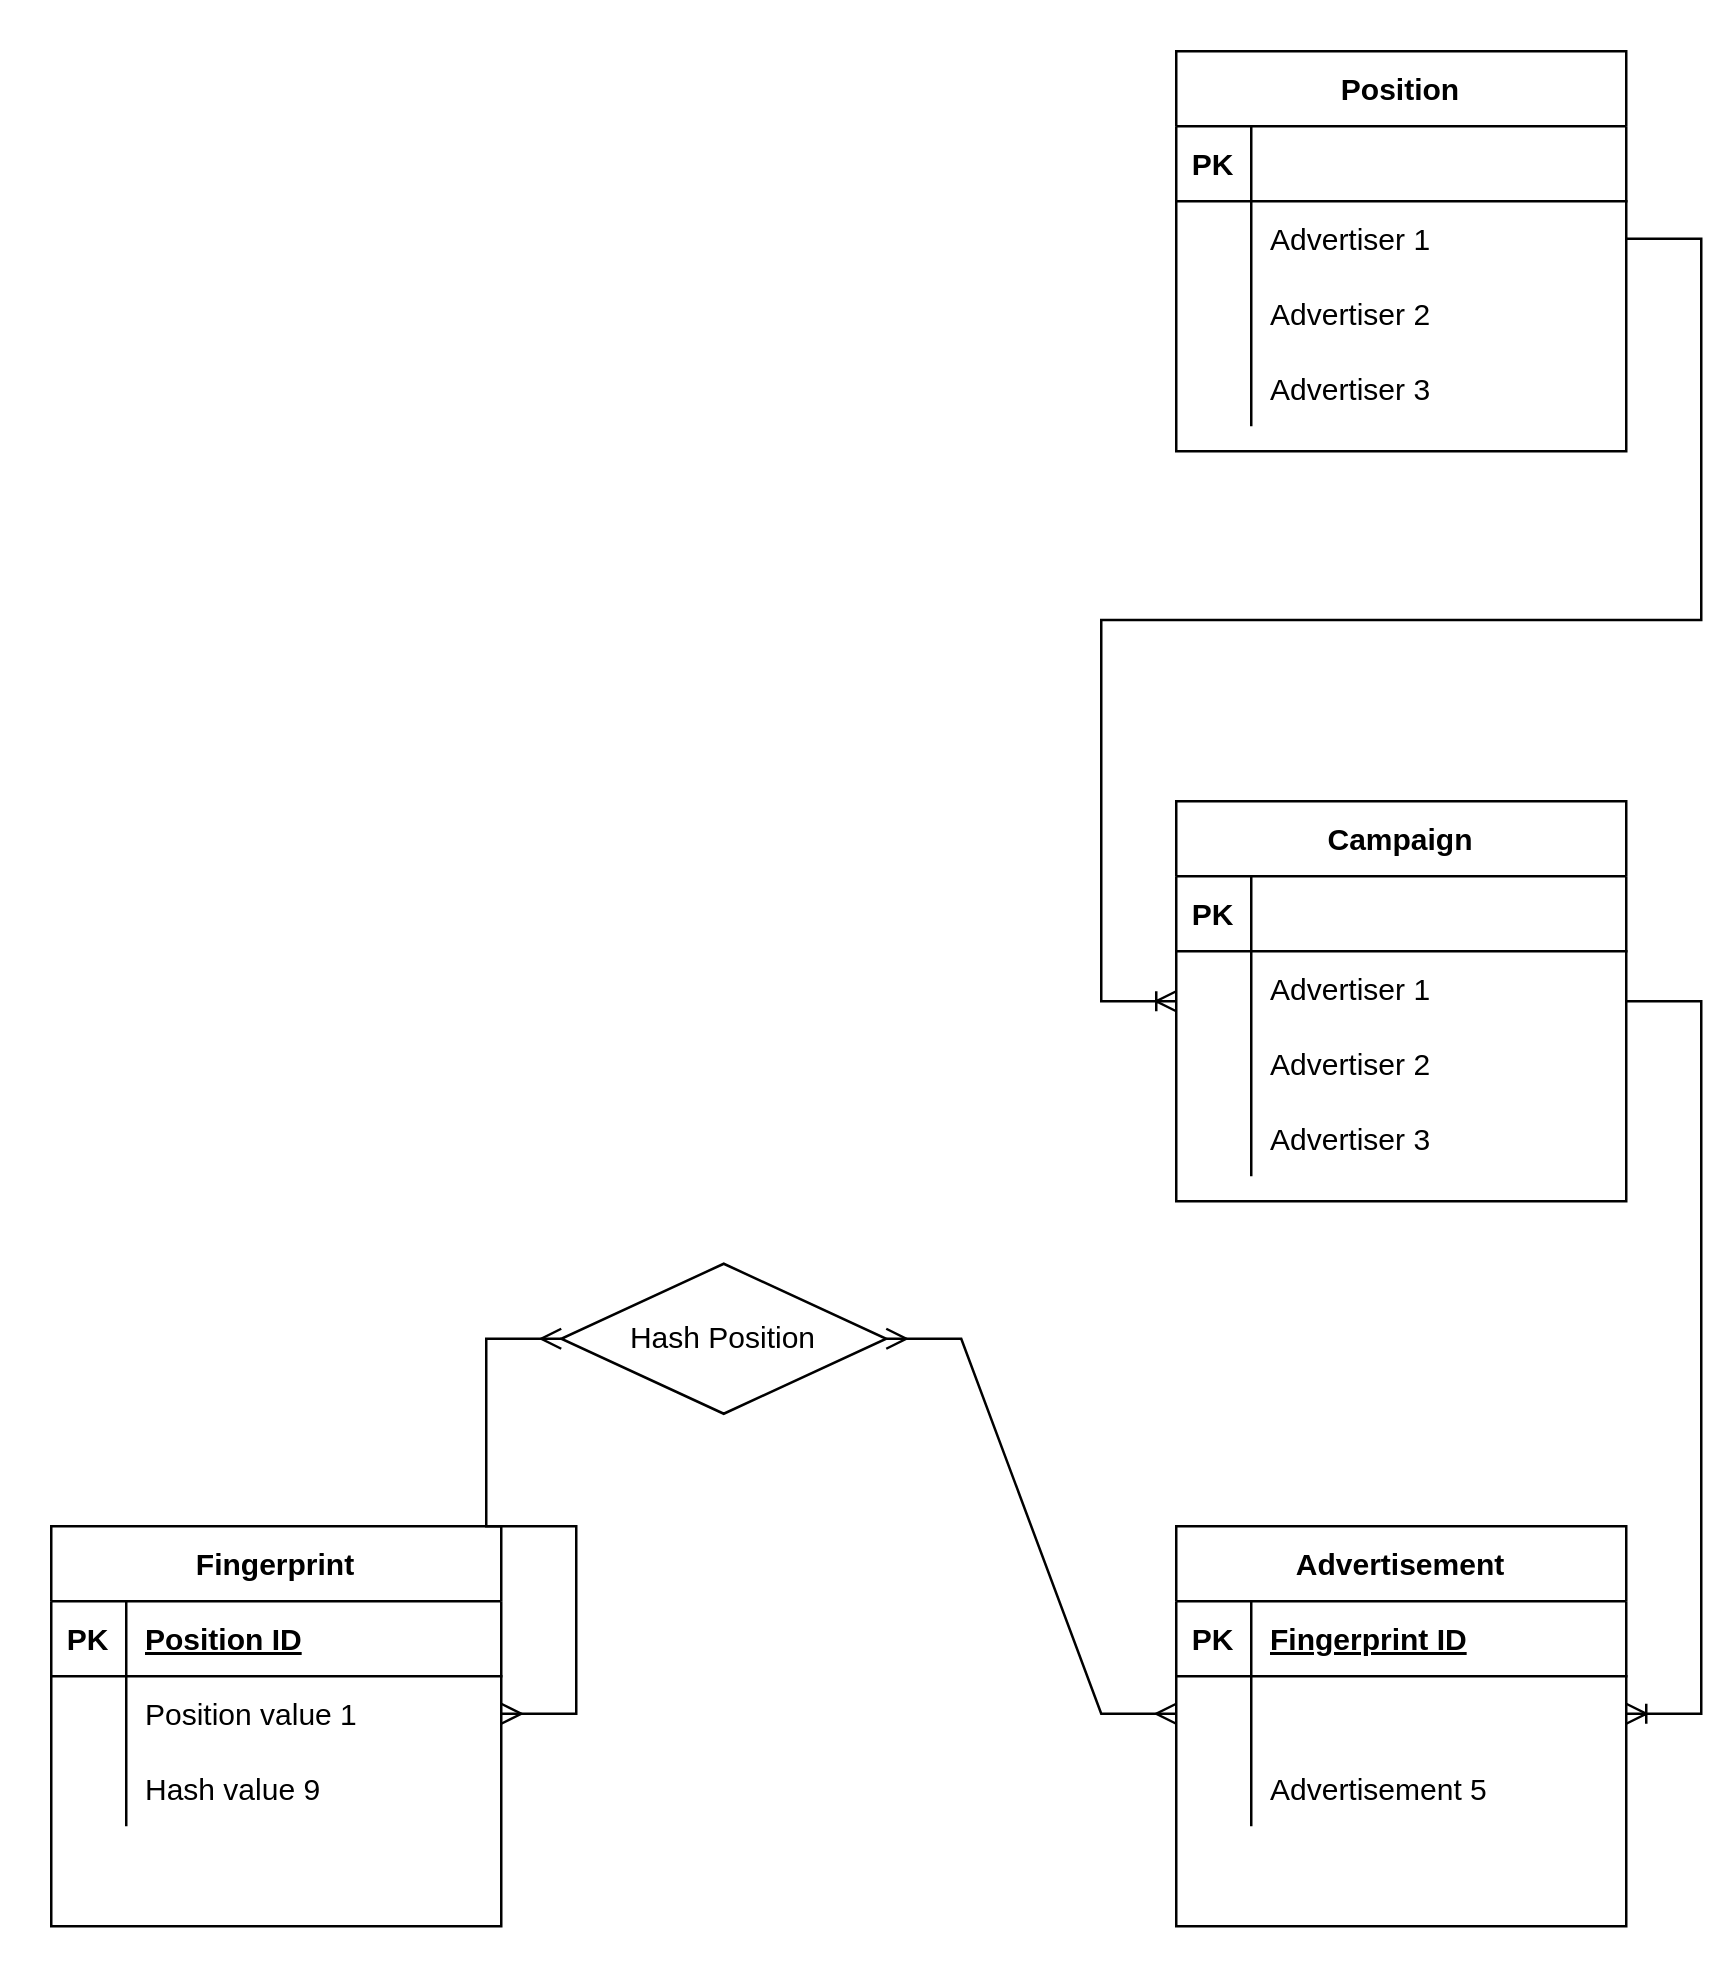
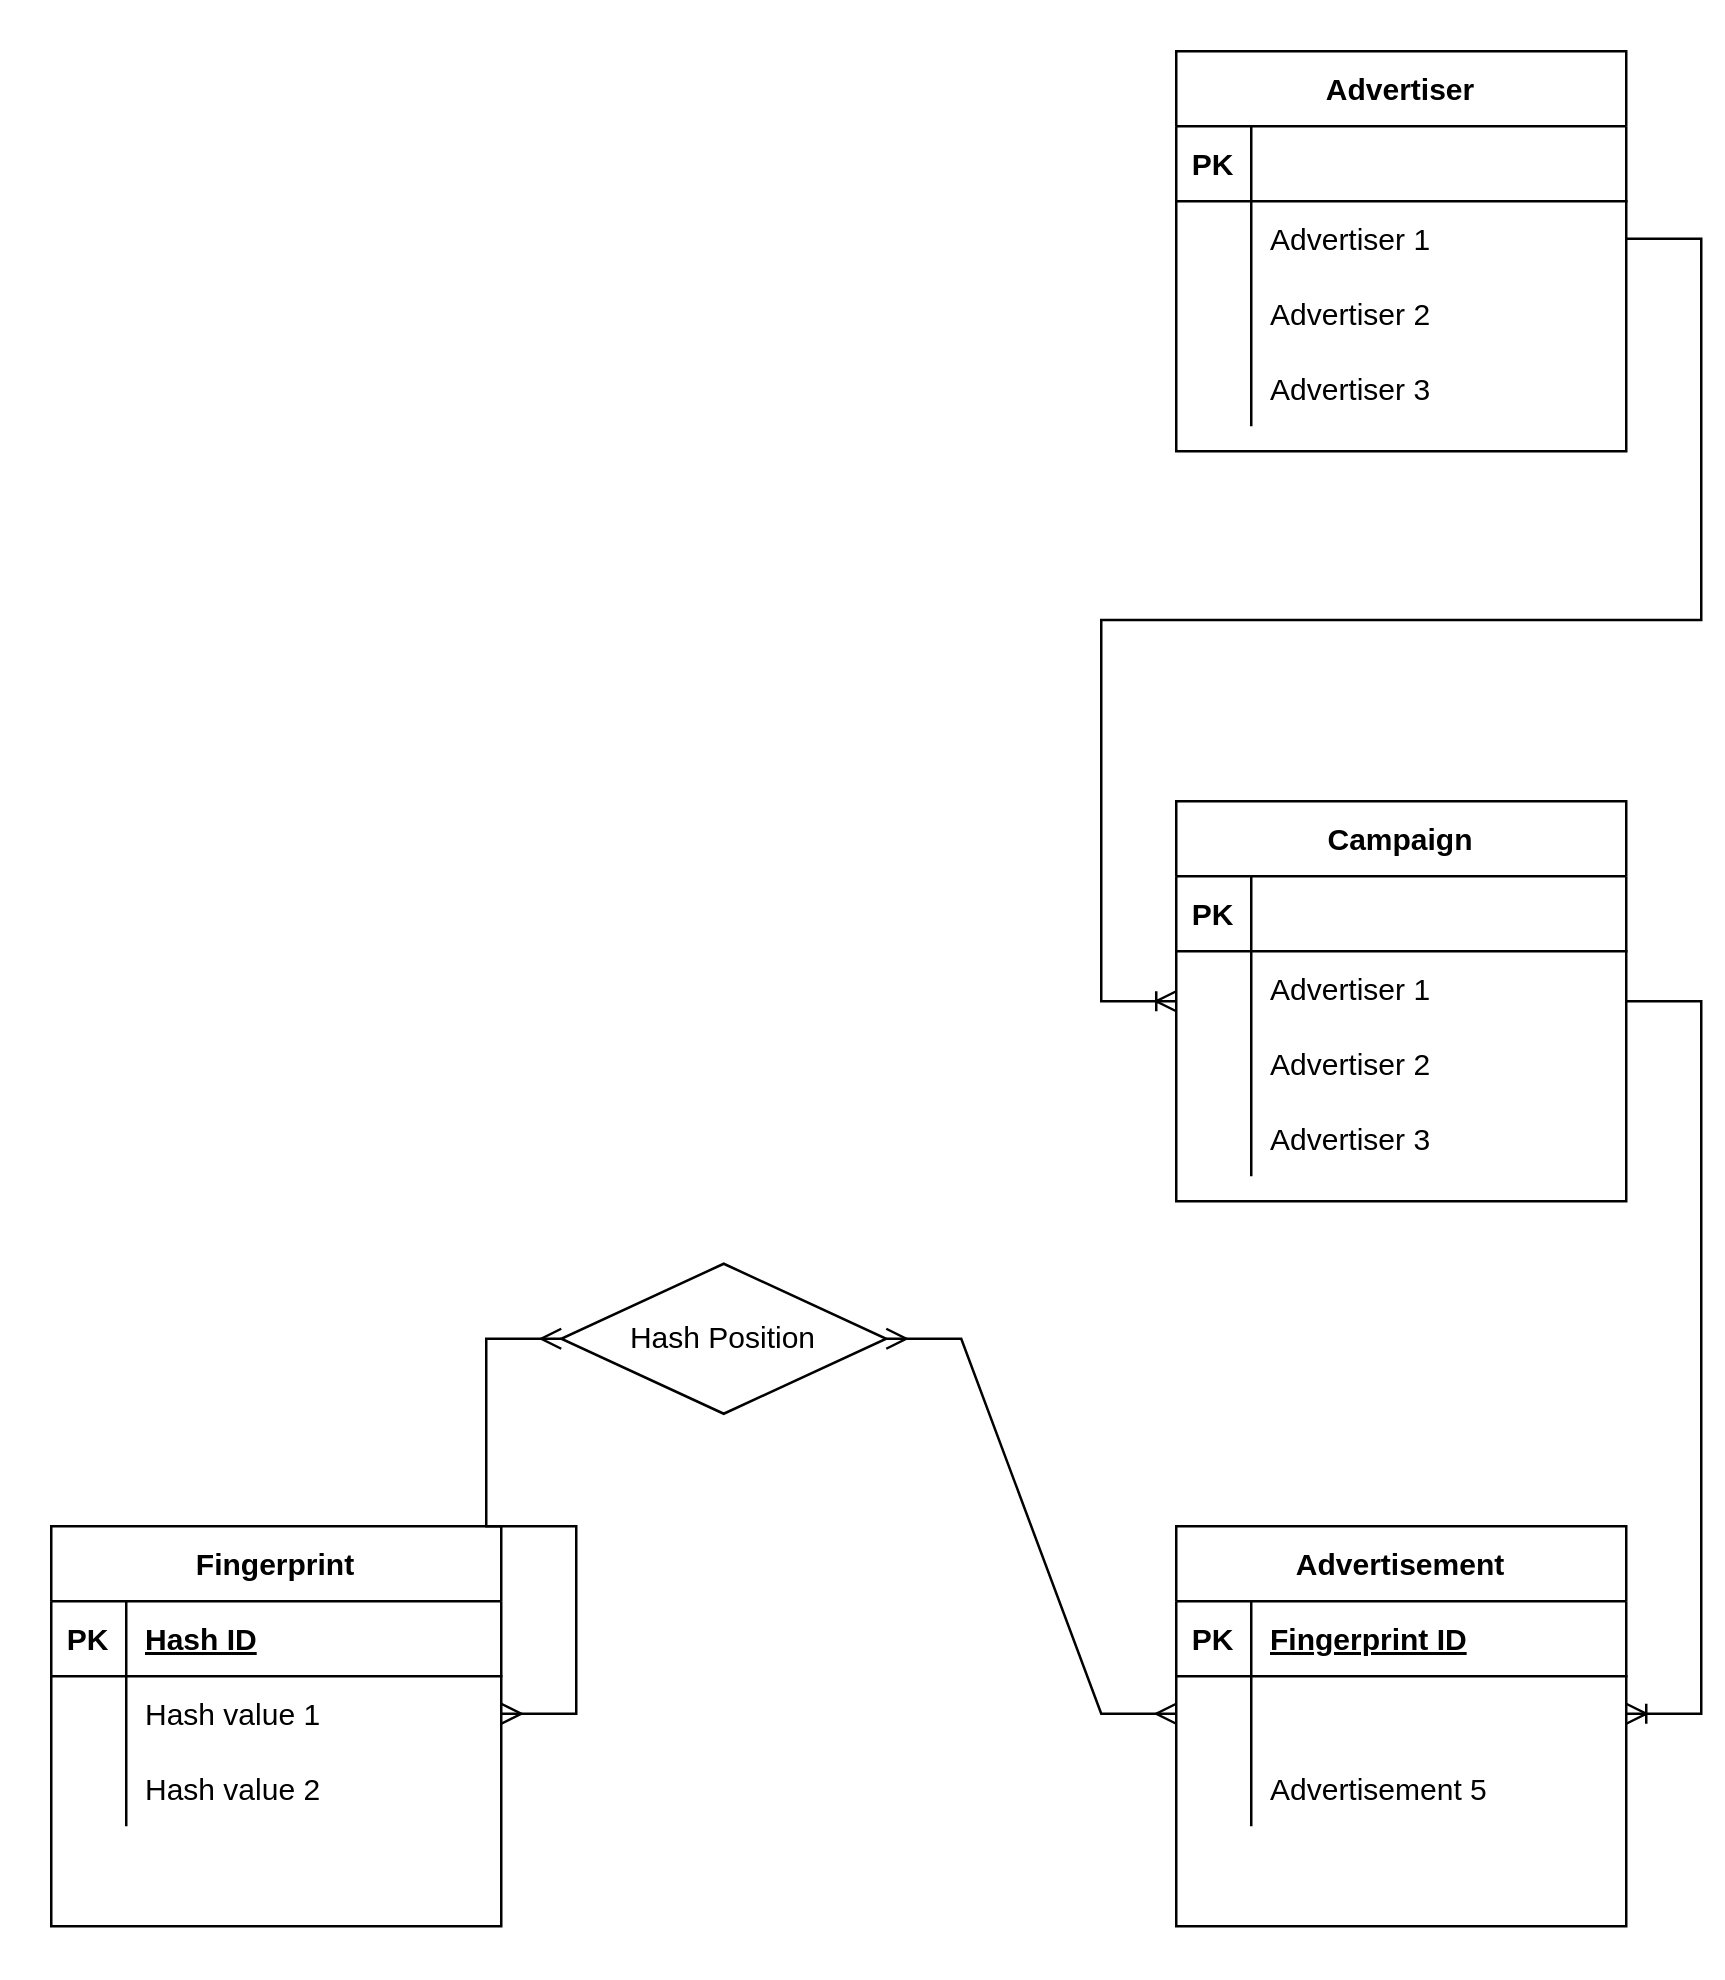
node "Position": label "Position" -> "Advertiser"
node "Position ID": label "Position ID" -> "Hash ID"
node "Position value 1": label "Position value 1" -> "Hash value 1"
node "Hash value 9": label "Hash value 9" -> "Hash value 2"
